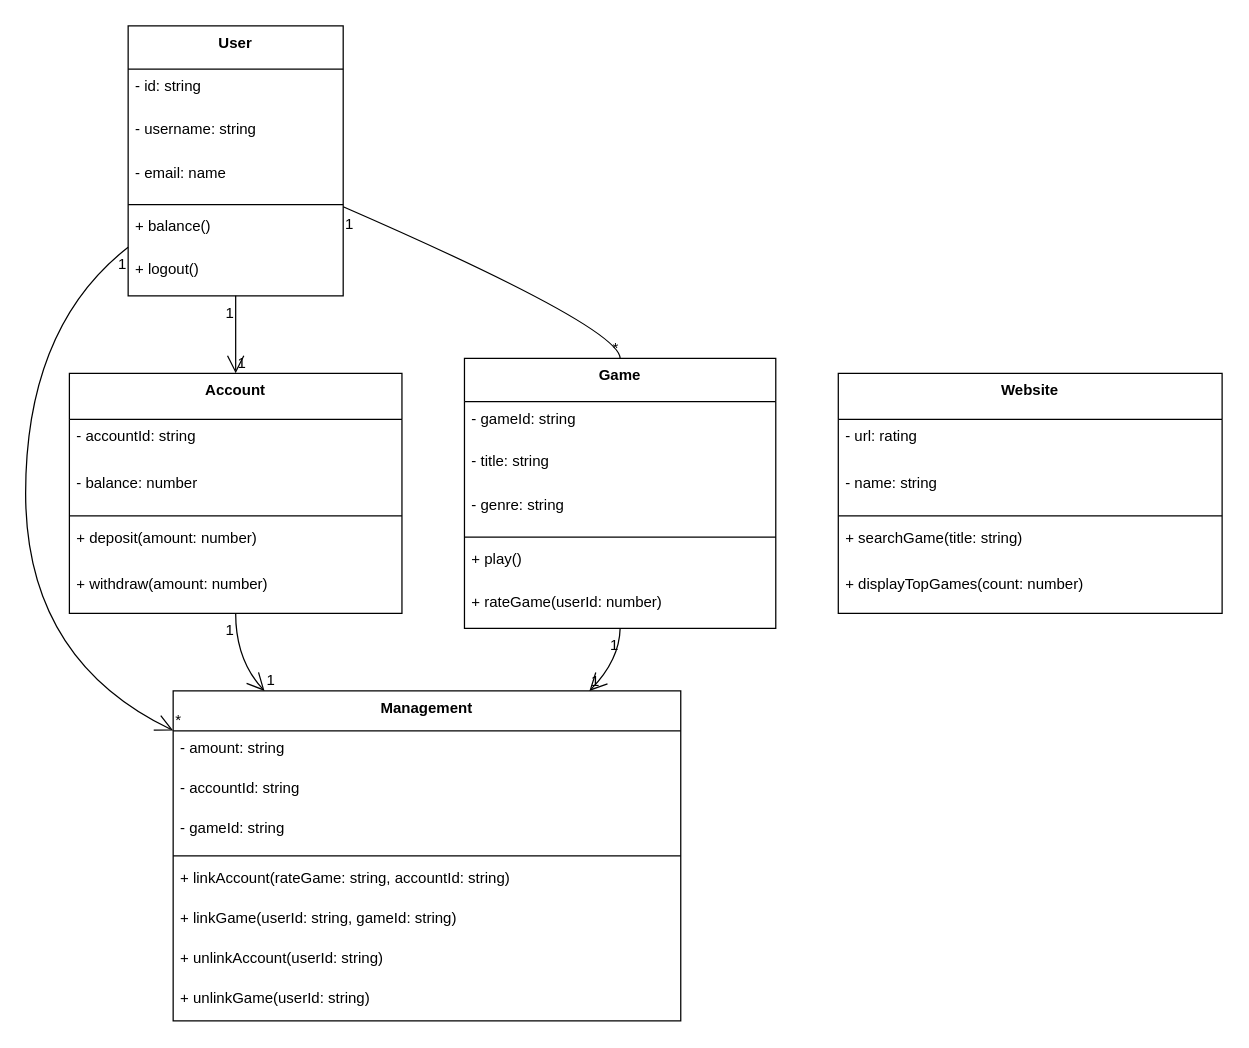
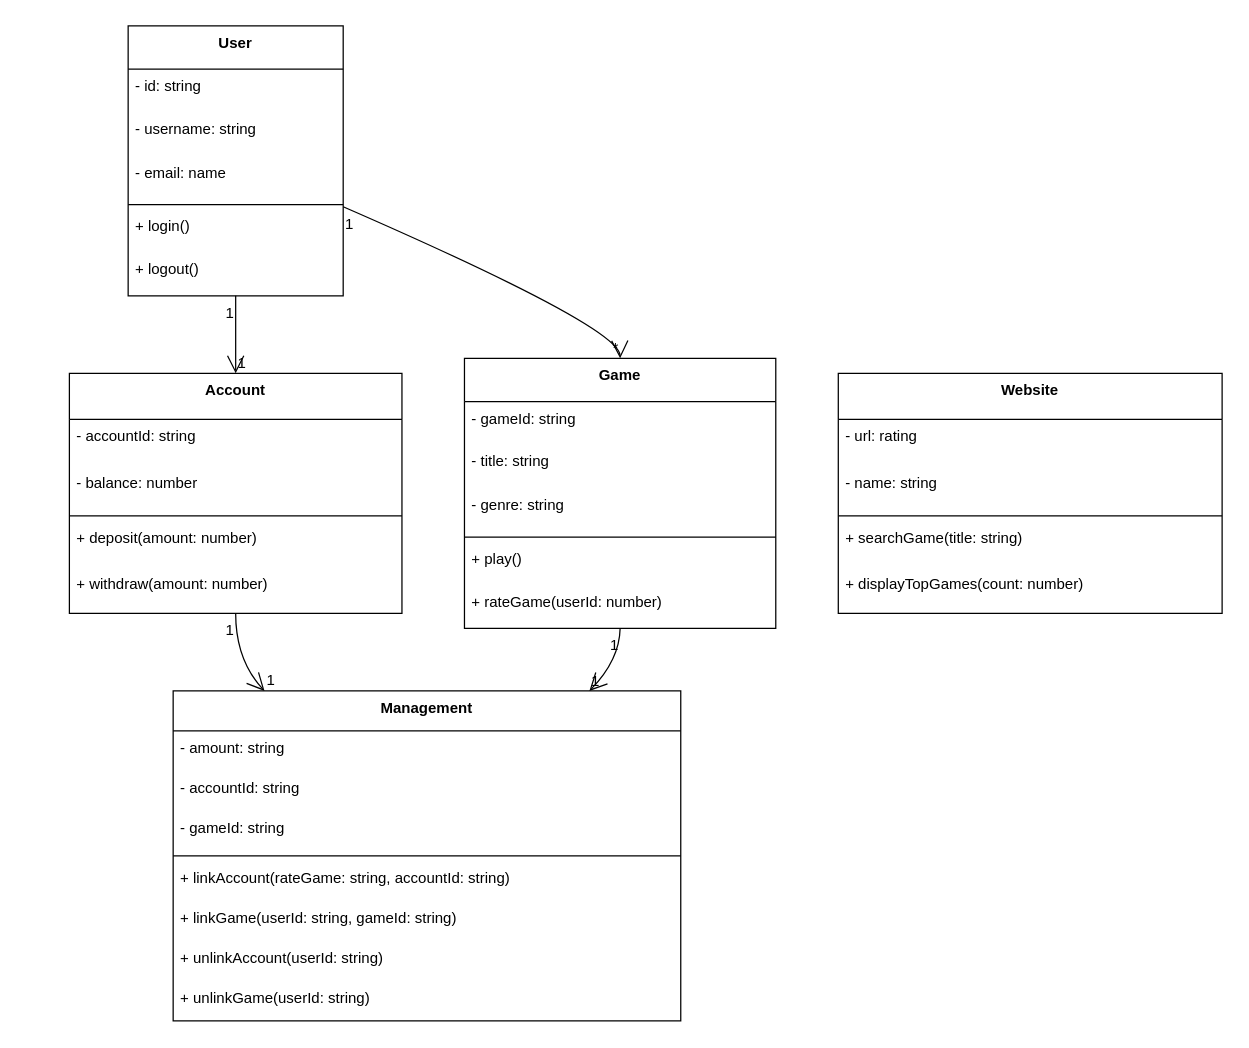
node "+ balance()": label "+ balance()" -> "+ login()"
edge "User" -- "Game": arrowhead none -> open
edge "User" -> "Management": removed, labels "1", "*"
